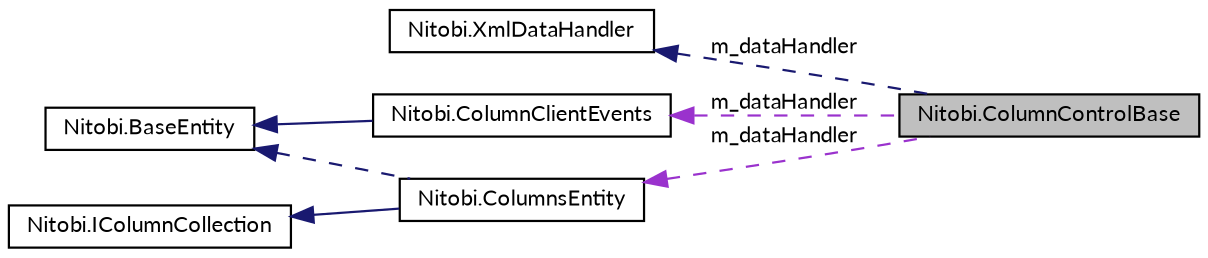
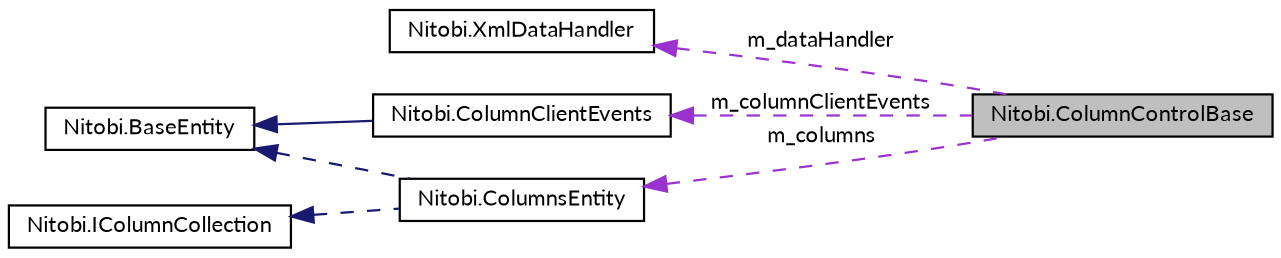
edge "Nitobi.ColumnControlBase" -> "Nitobi.XmlDataHandler": color midnightblue -> darkorchid3
edge "Nitobi.ColumnControlBase" -> "Nitobi.ColumnClientEvents": label "m_dataHandler" -> "m_columnClientEvents"
edge "Nitobi.ColumnControlBase" -> "Nitobi.ColumnsEntity": label "m_dataHandler" -> "m_columns"
edge "Nitobi.ColumnsEntity" -> "Nitobi.IColumnCollection": style solid -> dashed
